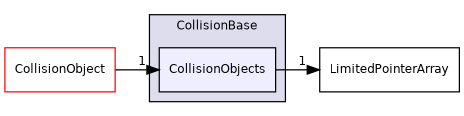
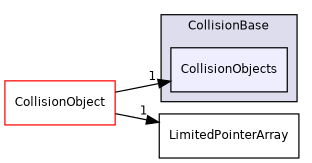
edge "CollisionObjects" -> "LimitedPointerArray": now "CollisionObject" -> "LimitedPointerArray"
